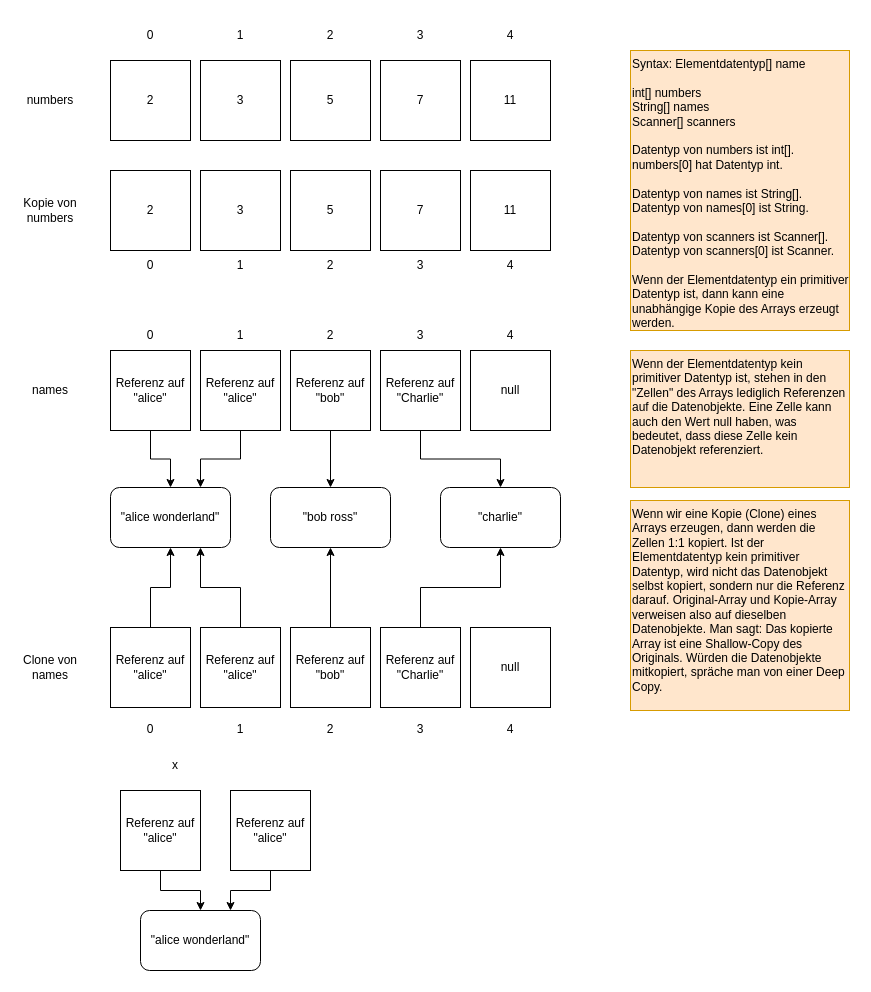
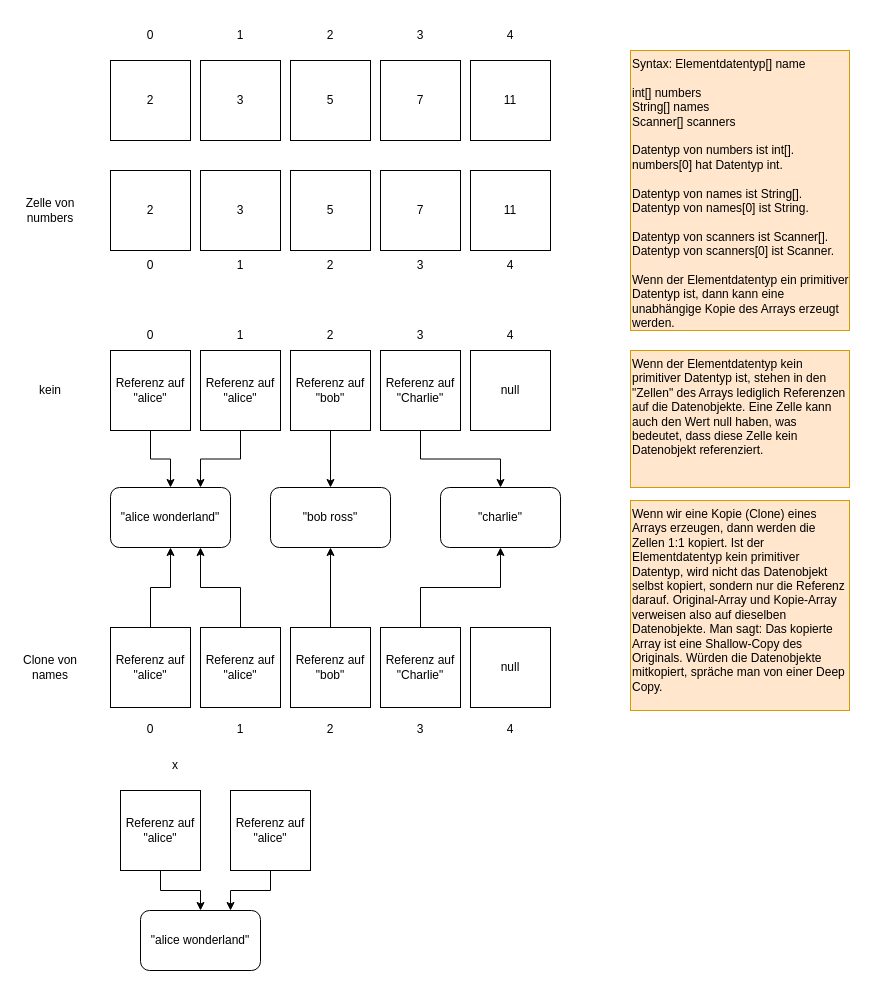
node "numbers": removed
node "Kopie von numbers": label "Kopie von numbers" -> "Zelle von numbers"
node "names": label "names" -> "kein"
